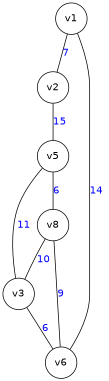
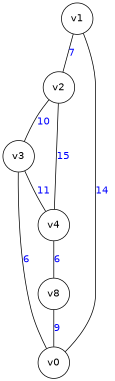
node "v5": label "v5" -> "v4"
edge "v8" -- "v3": now "v2" -- "v3"
node "v6": label "v6" -> "v0"
